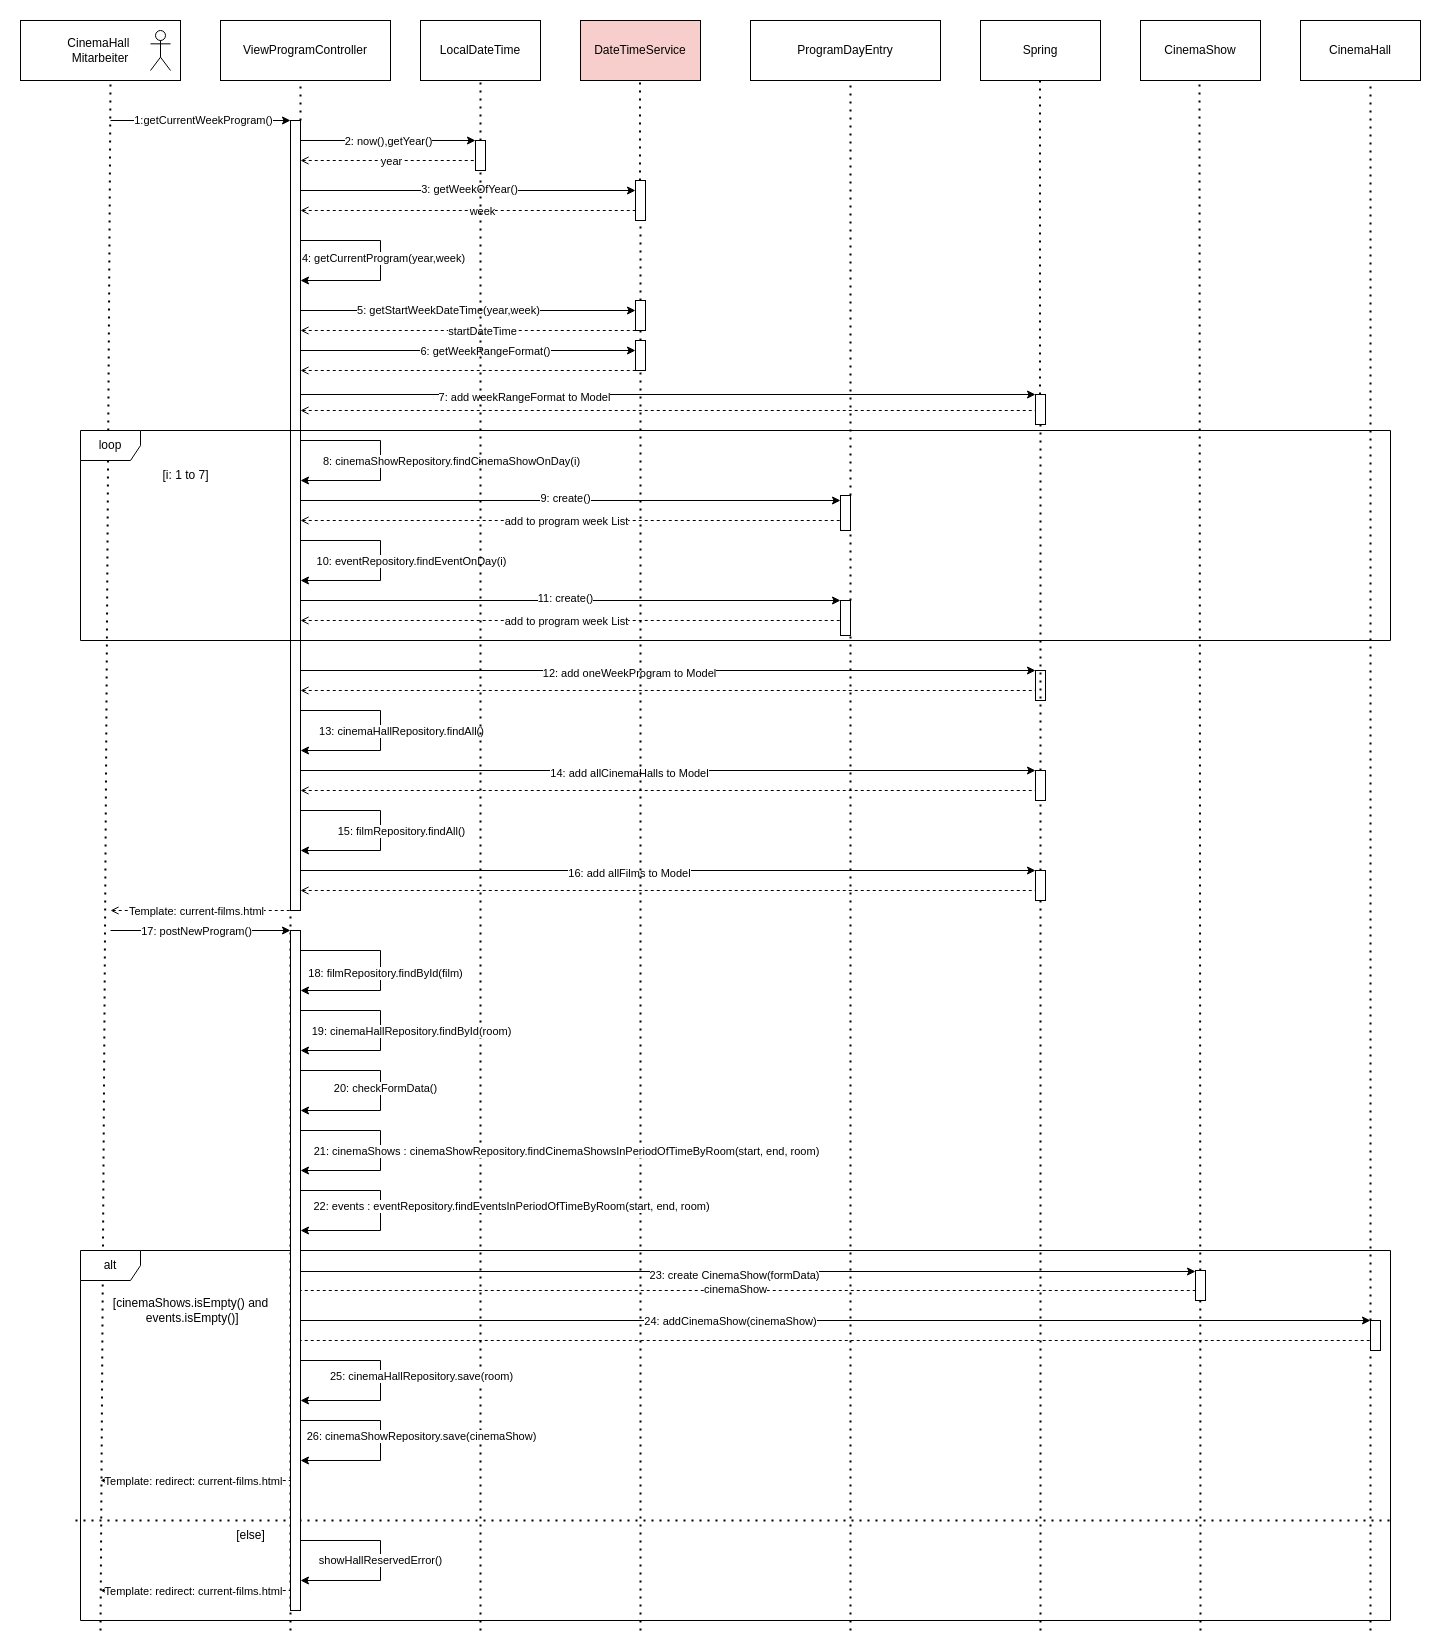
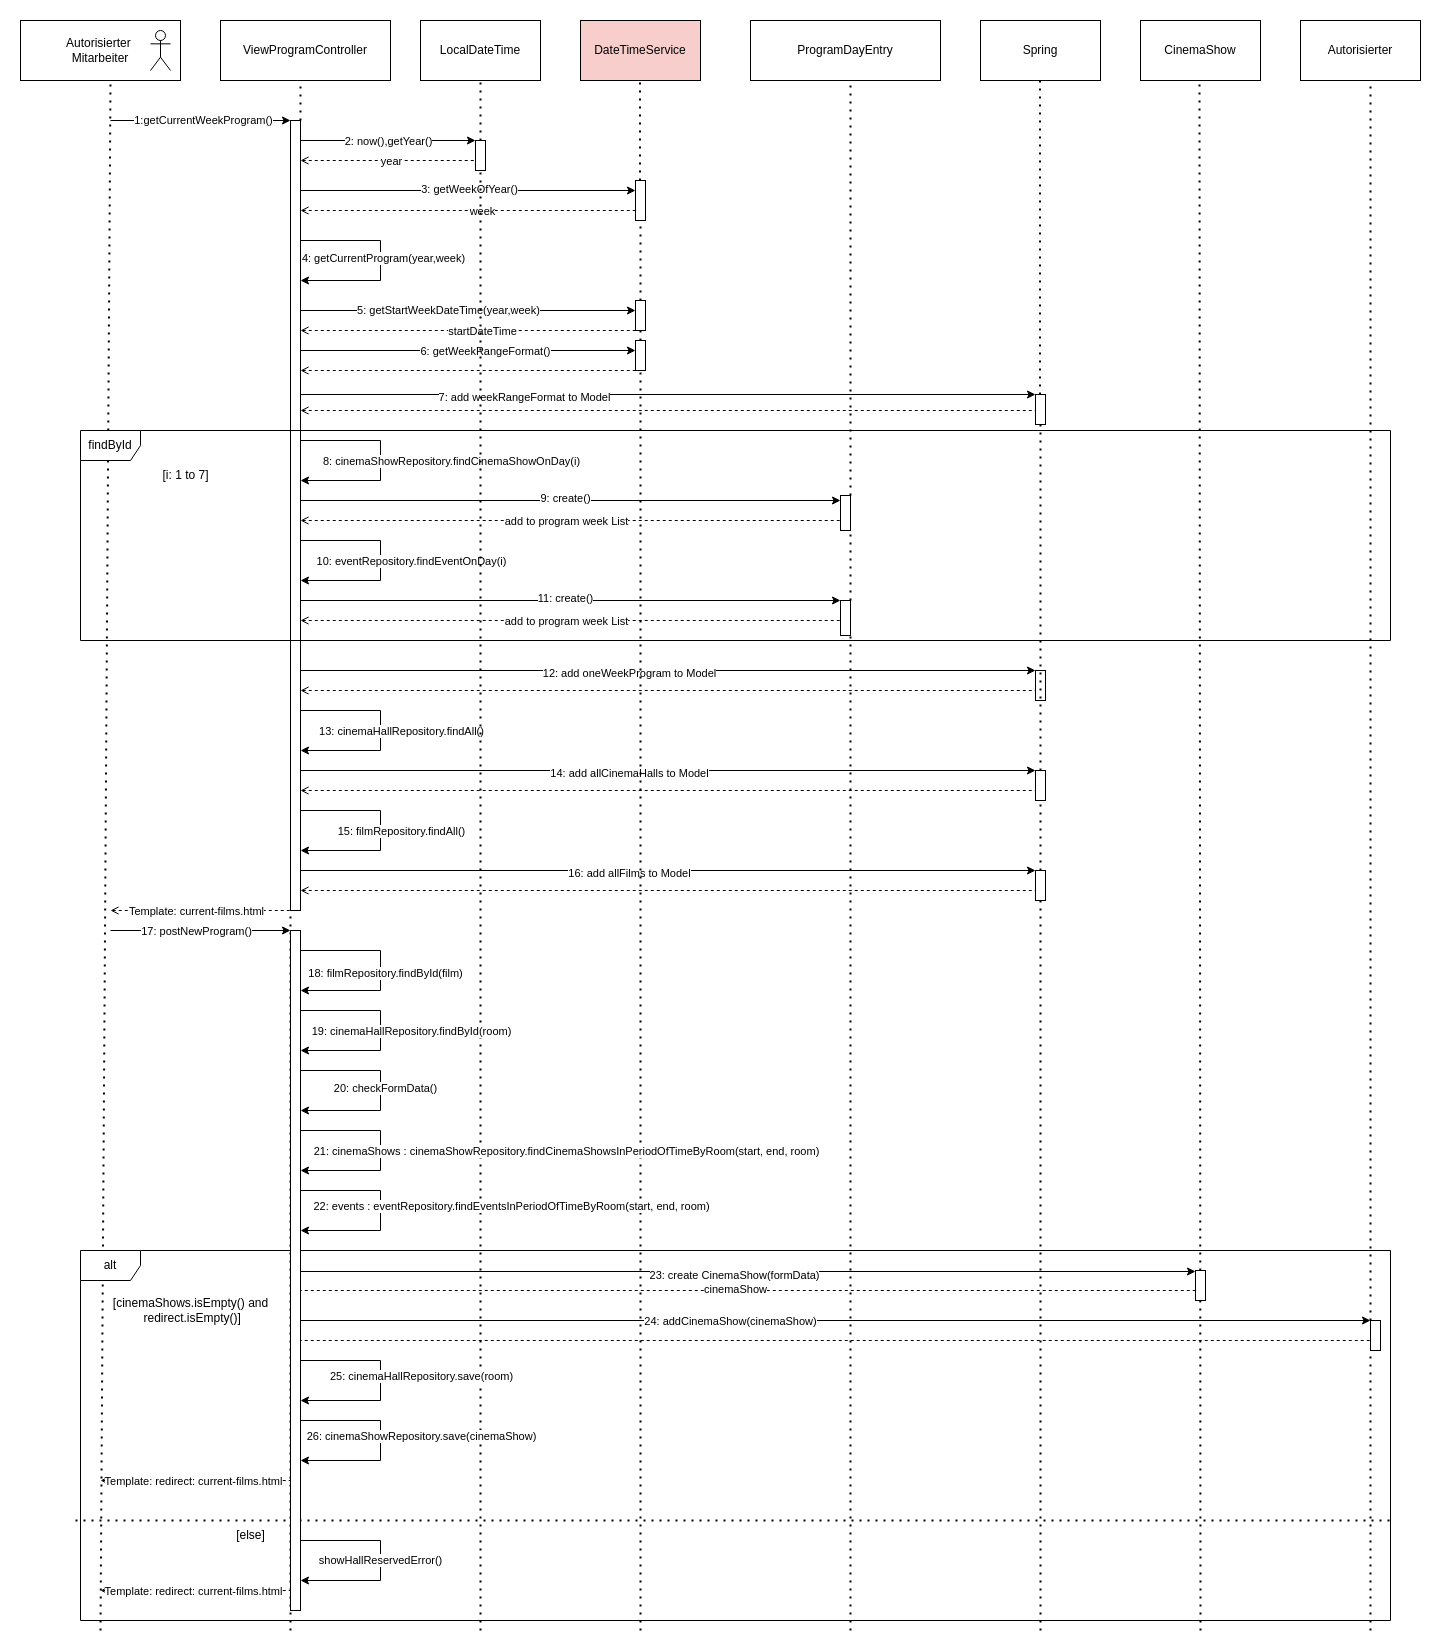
node "CinemaHall Mitarbeiter": label "CinemaHall Mitarbeiter" -> "Autorisierter Mitarbeiter"
node "CinemaHall": label "CinemaHall" -> "Autorisierter"
node "loop": label "loop" -> "findById"
node "[cinemaShows.isEmpty() and events.isEmpty()]": label "[cinemaShows.isEmpty() and events.isEmpty()]" -> "[cinemaShows.isEmpty() and redirect.isEmpty()]"
